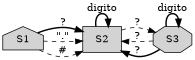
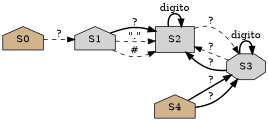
node "S0": added
node "S4": added
